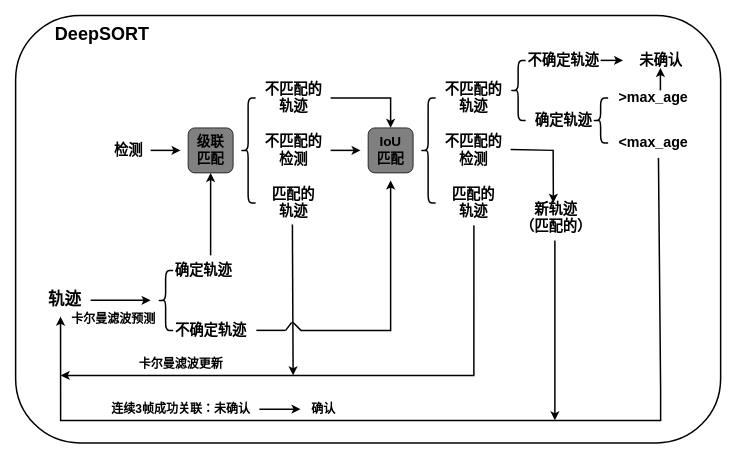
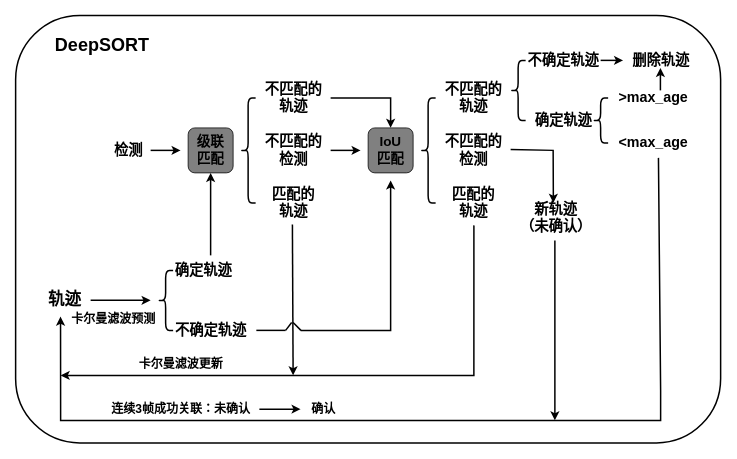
node "DeepSORT": moved (102, 34) -> (102, 45)
node "未确认": label "未确认" -> "删除轨迹"
node "新轨迹 （匹配的）": label "新轨迹 （匹配的）" -> "新轨迹 （未确认）"
